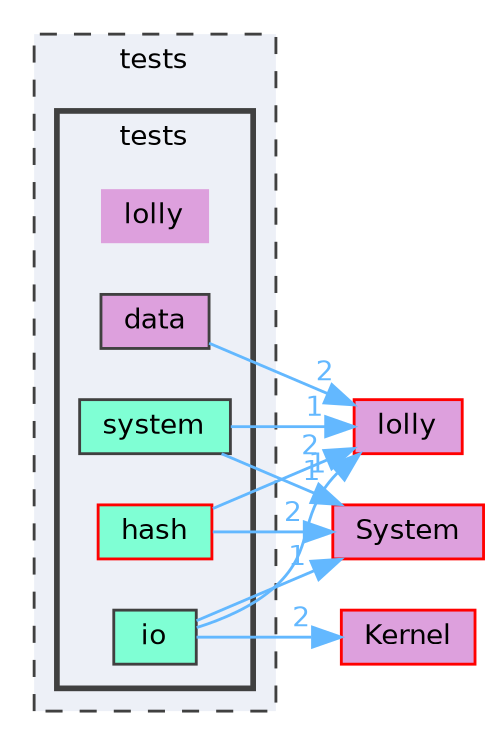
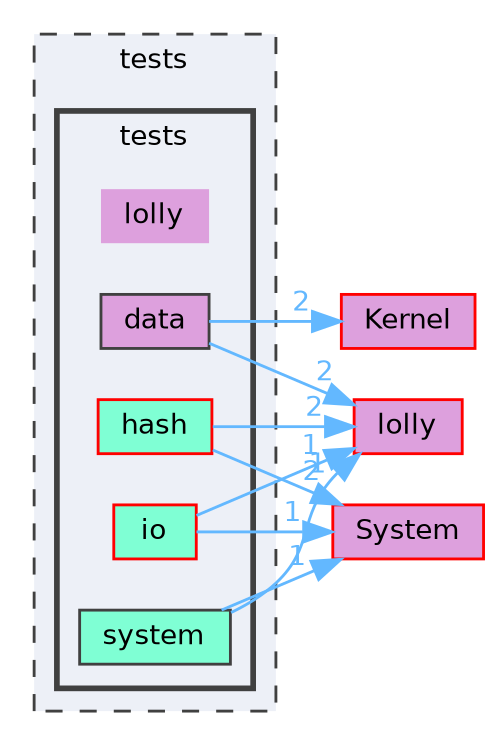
node "io": color grey25 -> red
edge "io" -> "Kernel": now "data" -> "Kernel"
